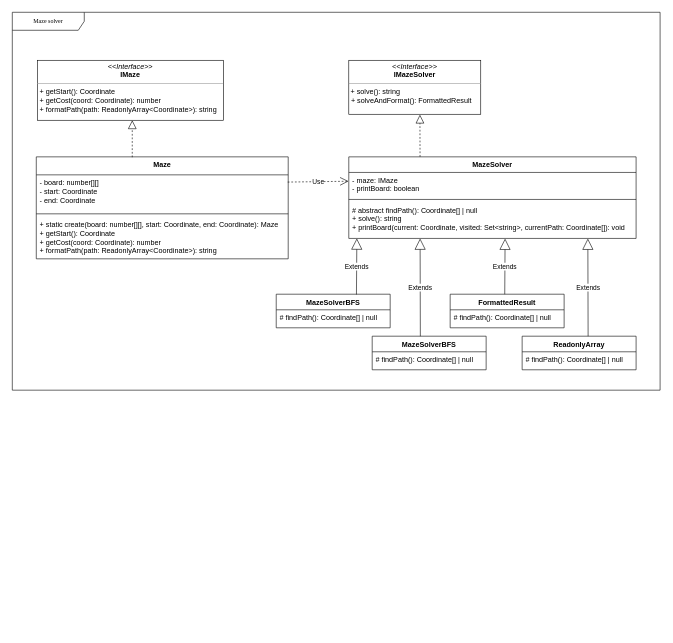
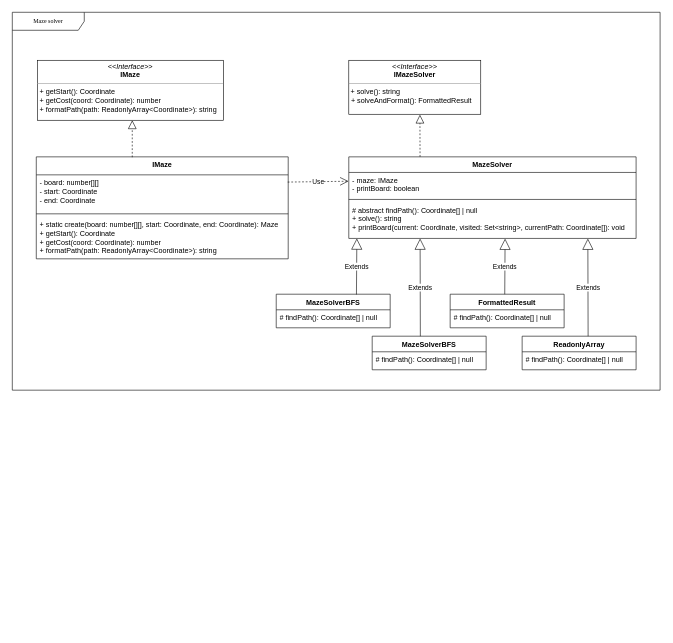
node "Maze": label "Maze" -> "IMaze"
